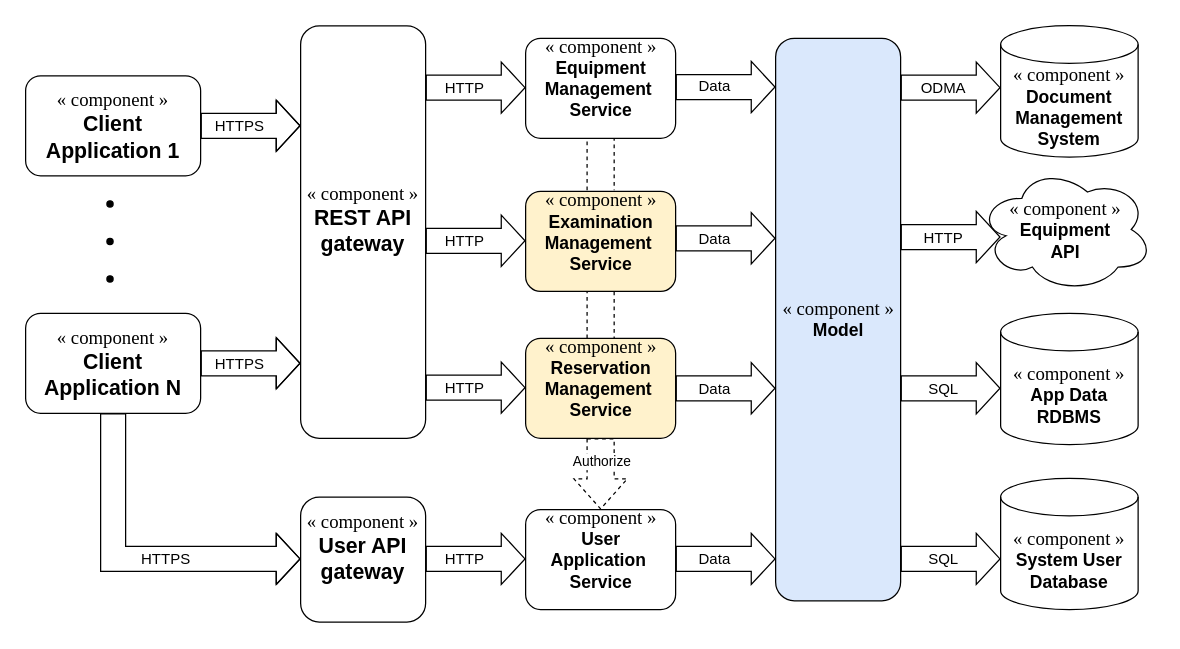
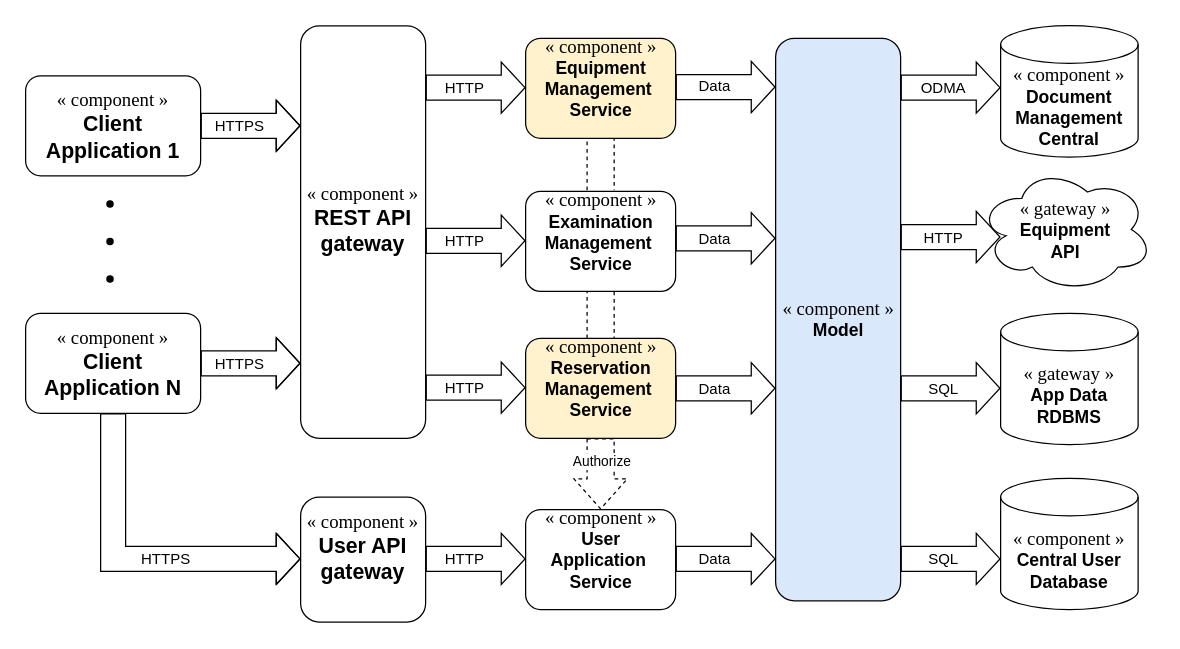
node "« component » Equipment Management Service": fillcolor #ffffff -> #fff2cc
node "« component » Document Management System": label "« component » Document Management System" -> "« component » Document Management Central"
node "« component » Equipment API": label "« component » Equipment API" -> "« gateway » Equipment API"
node "« component » Examination Management Service": fillcolor #fff2cc -> #ffffff
node "« component » App Data RDBMS": label "« component » App Data RDBMS" -> "« gateway » App Data RDBMS"
node "« component » System User Database": label "« component » System User Database" -> "« component » Central User Database"
